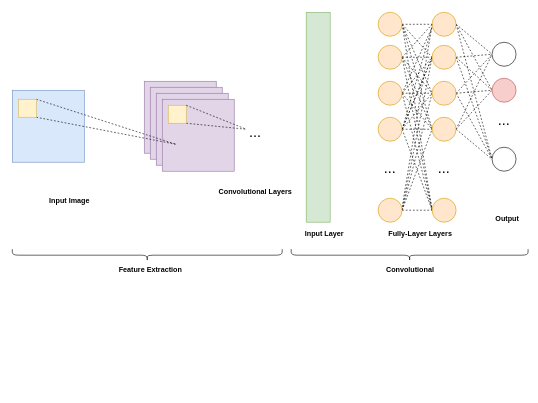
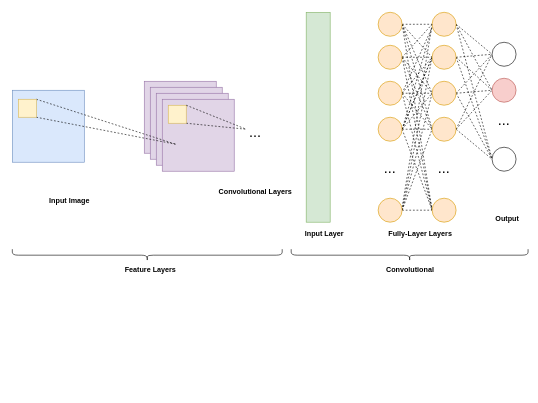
node "Feature Extraction": label "Feature Extraction" -> "Feature Layers"
